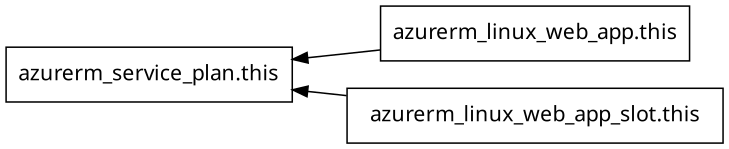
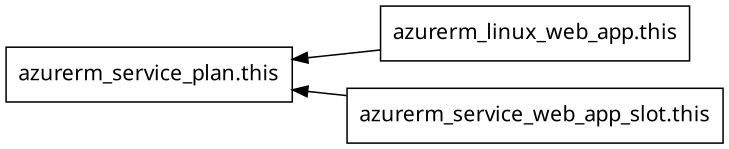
node "azurerm_linux_web_app_slot.this": label "azurerm_linux_web_app_slot.this" -> "azurerm_service_web_app_slot.this"
